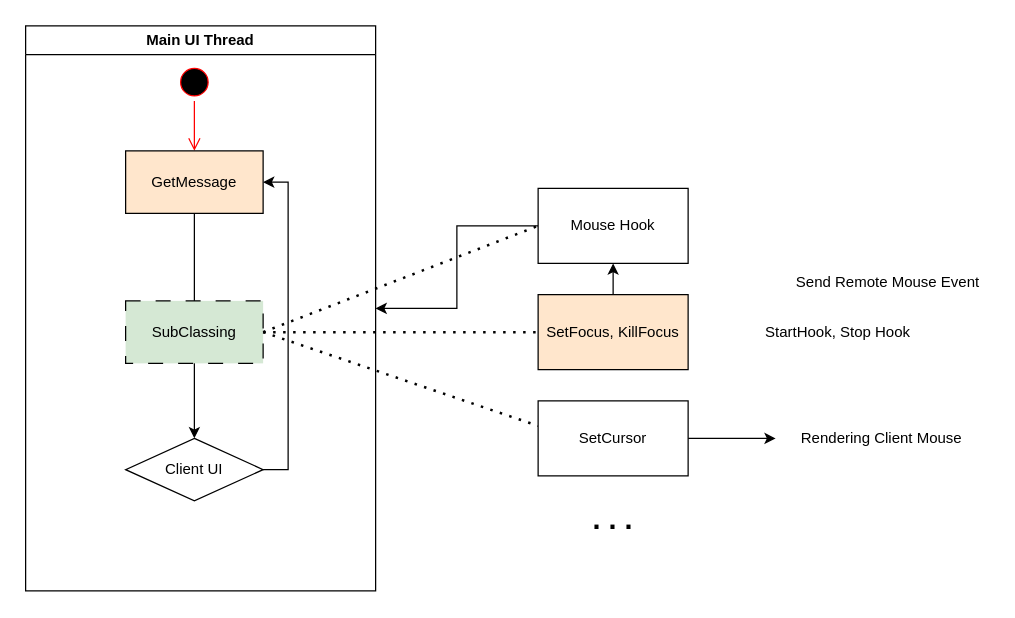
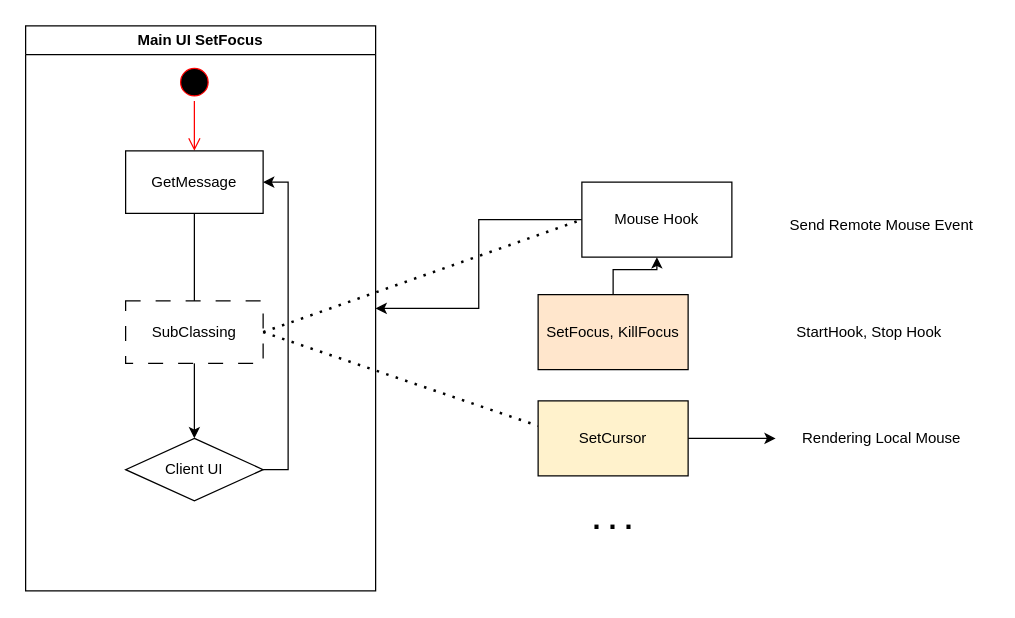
node "Main UI Thread": label "Main UI Thread" -> "Main UI SetFocus"
node "GetMessage": fillcolor #ffe6cc -> #ffffff
node "Mouse Hook": moved (613, 226) -> (657, 219)
node "Send Remote Mouse Event": moved (888, 282) -> (882, 226)
node "SubClassing": fillcolor #d5e8d4 -> #ffffff
edge "SubClassing" -- "SetFocus, KillFocus": removed
node "StartHook, Stop Hook": moved (838, 332) -> (869, 332)
node "SetCursor": fillcolor #ffffff -> #fff2cc
node "Rendering Client Mouse": label "Rendering Client Mouse" -> "Rendering Local Mouse"
